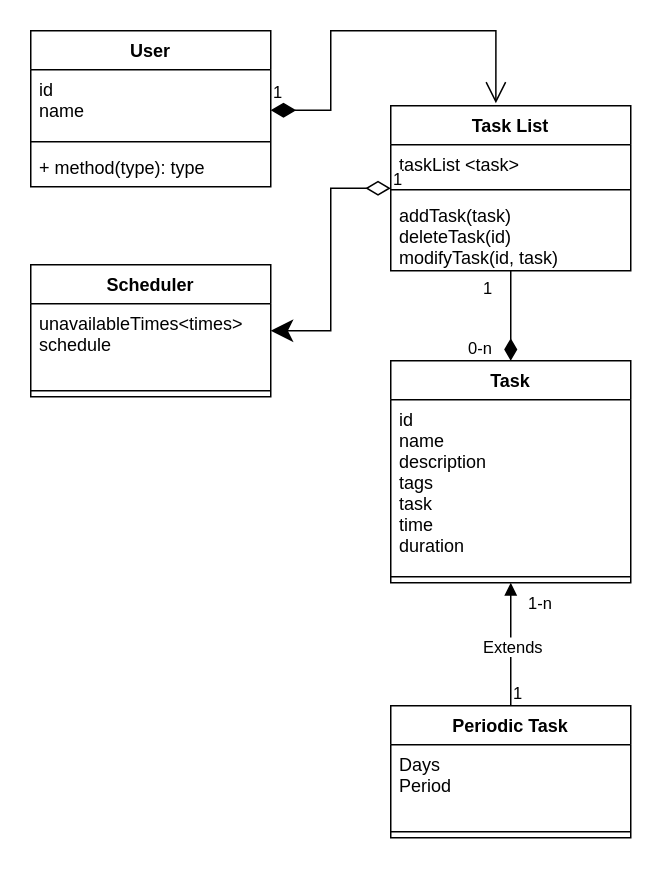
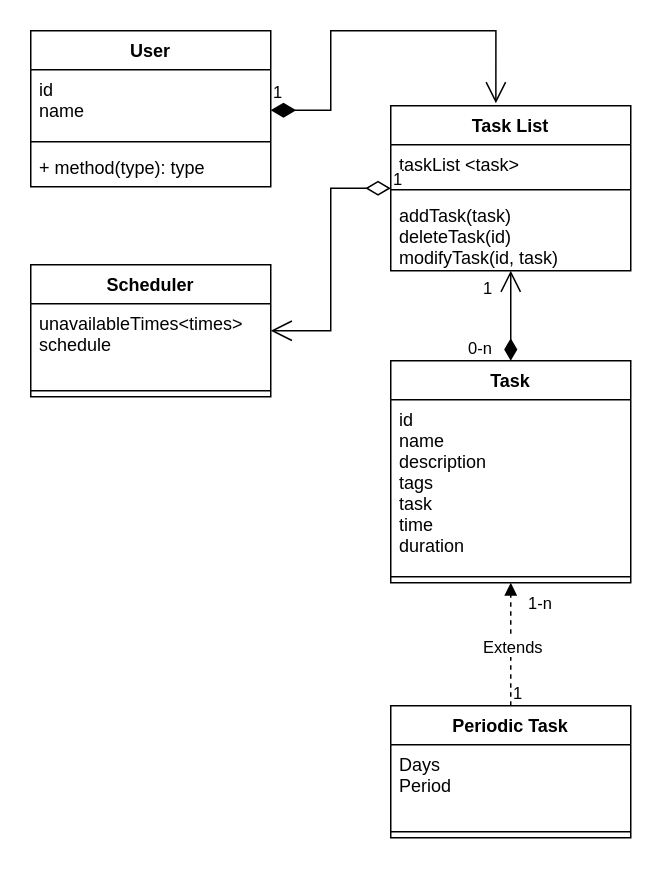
edge "addTask(task) deleteTask(id) modifyTask(id, task)" -> "Task": arrowhead none -> open
edge "Task List" -- "Scheduler": arrowhead classic -> open
edge "Periodic Task" -> "Task": style solid -> dashed
